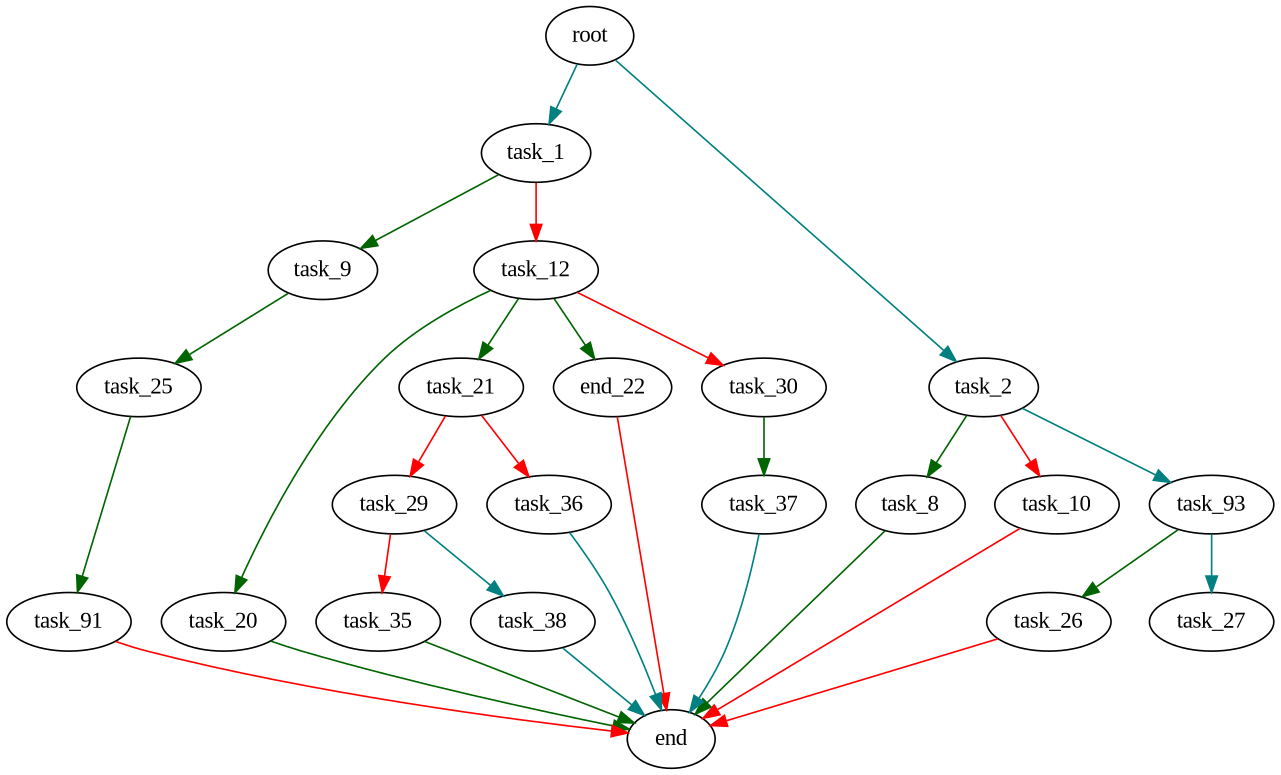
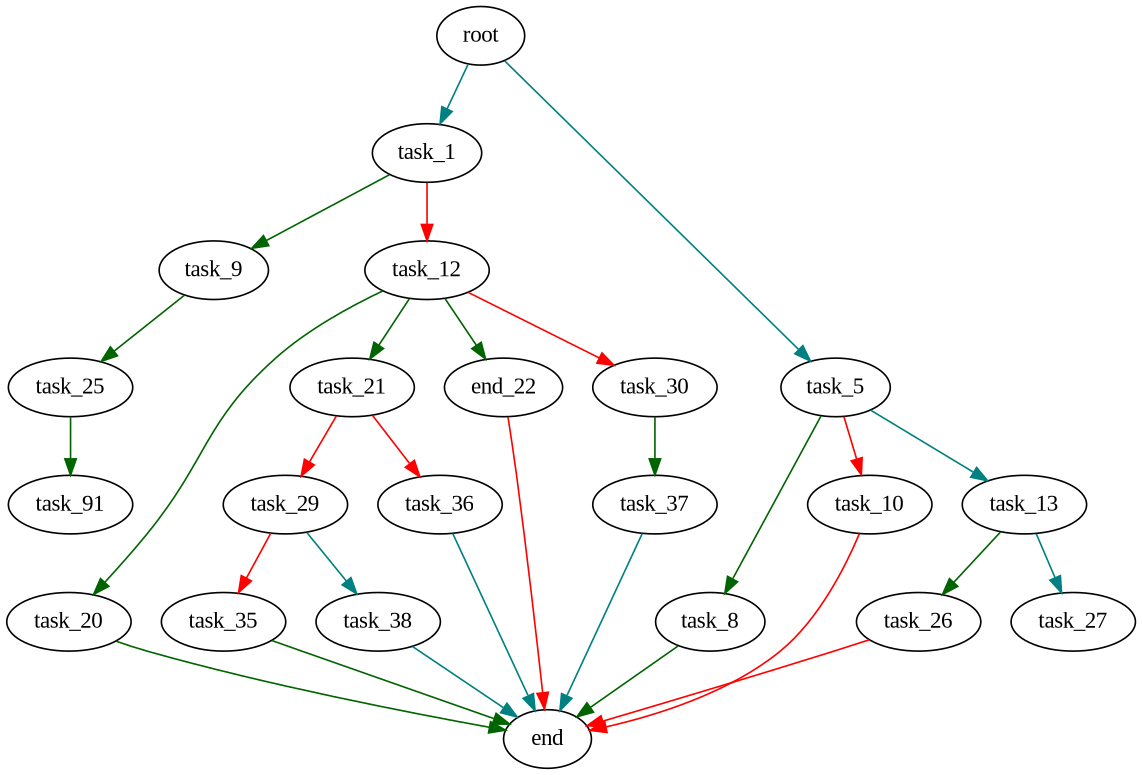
node "task_2": label "task_2" -> "task_5"
node "task_93": label "task_93" -> "task_13"
edge "task_91" -> "end": removed
